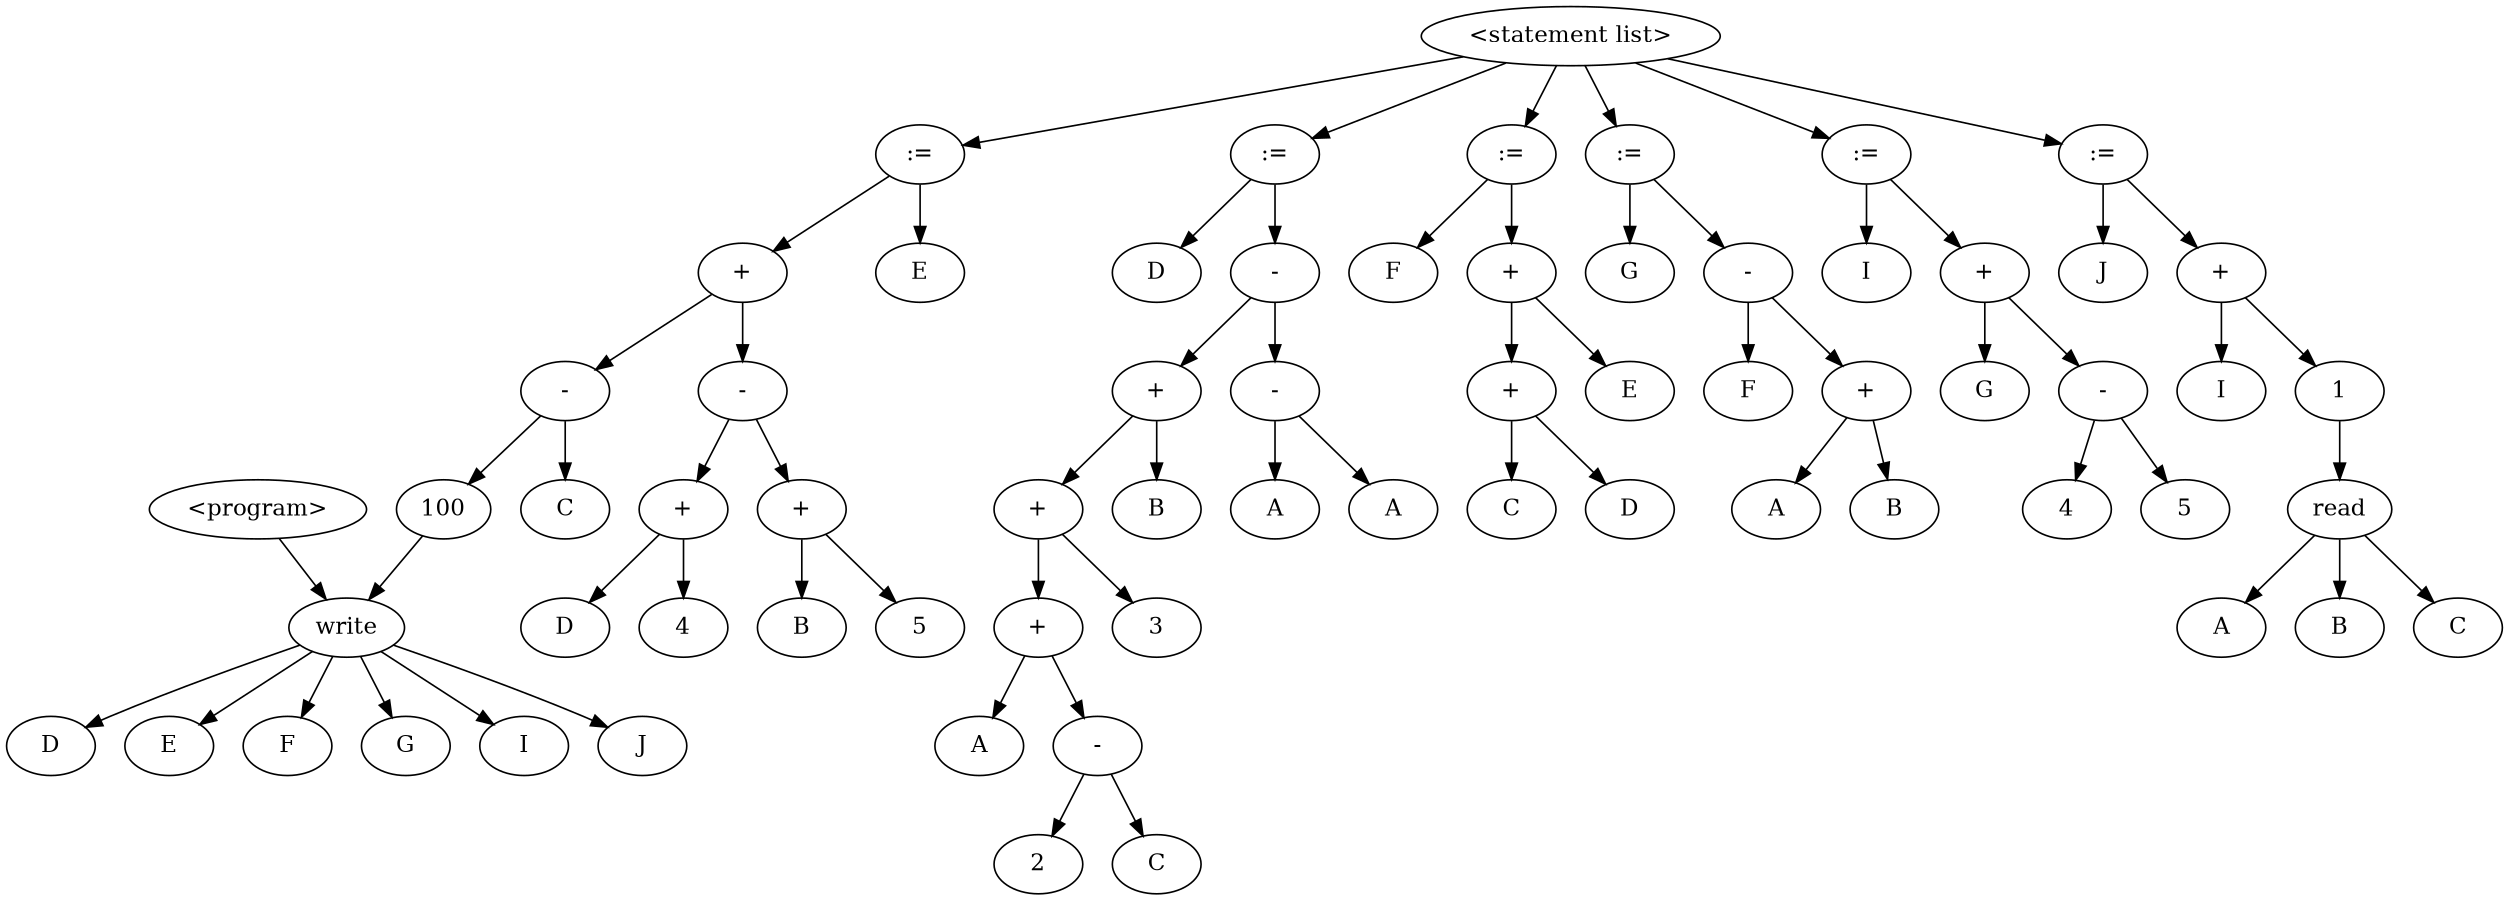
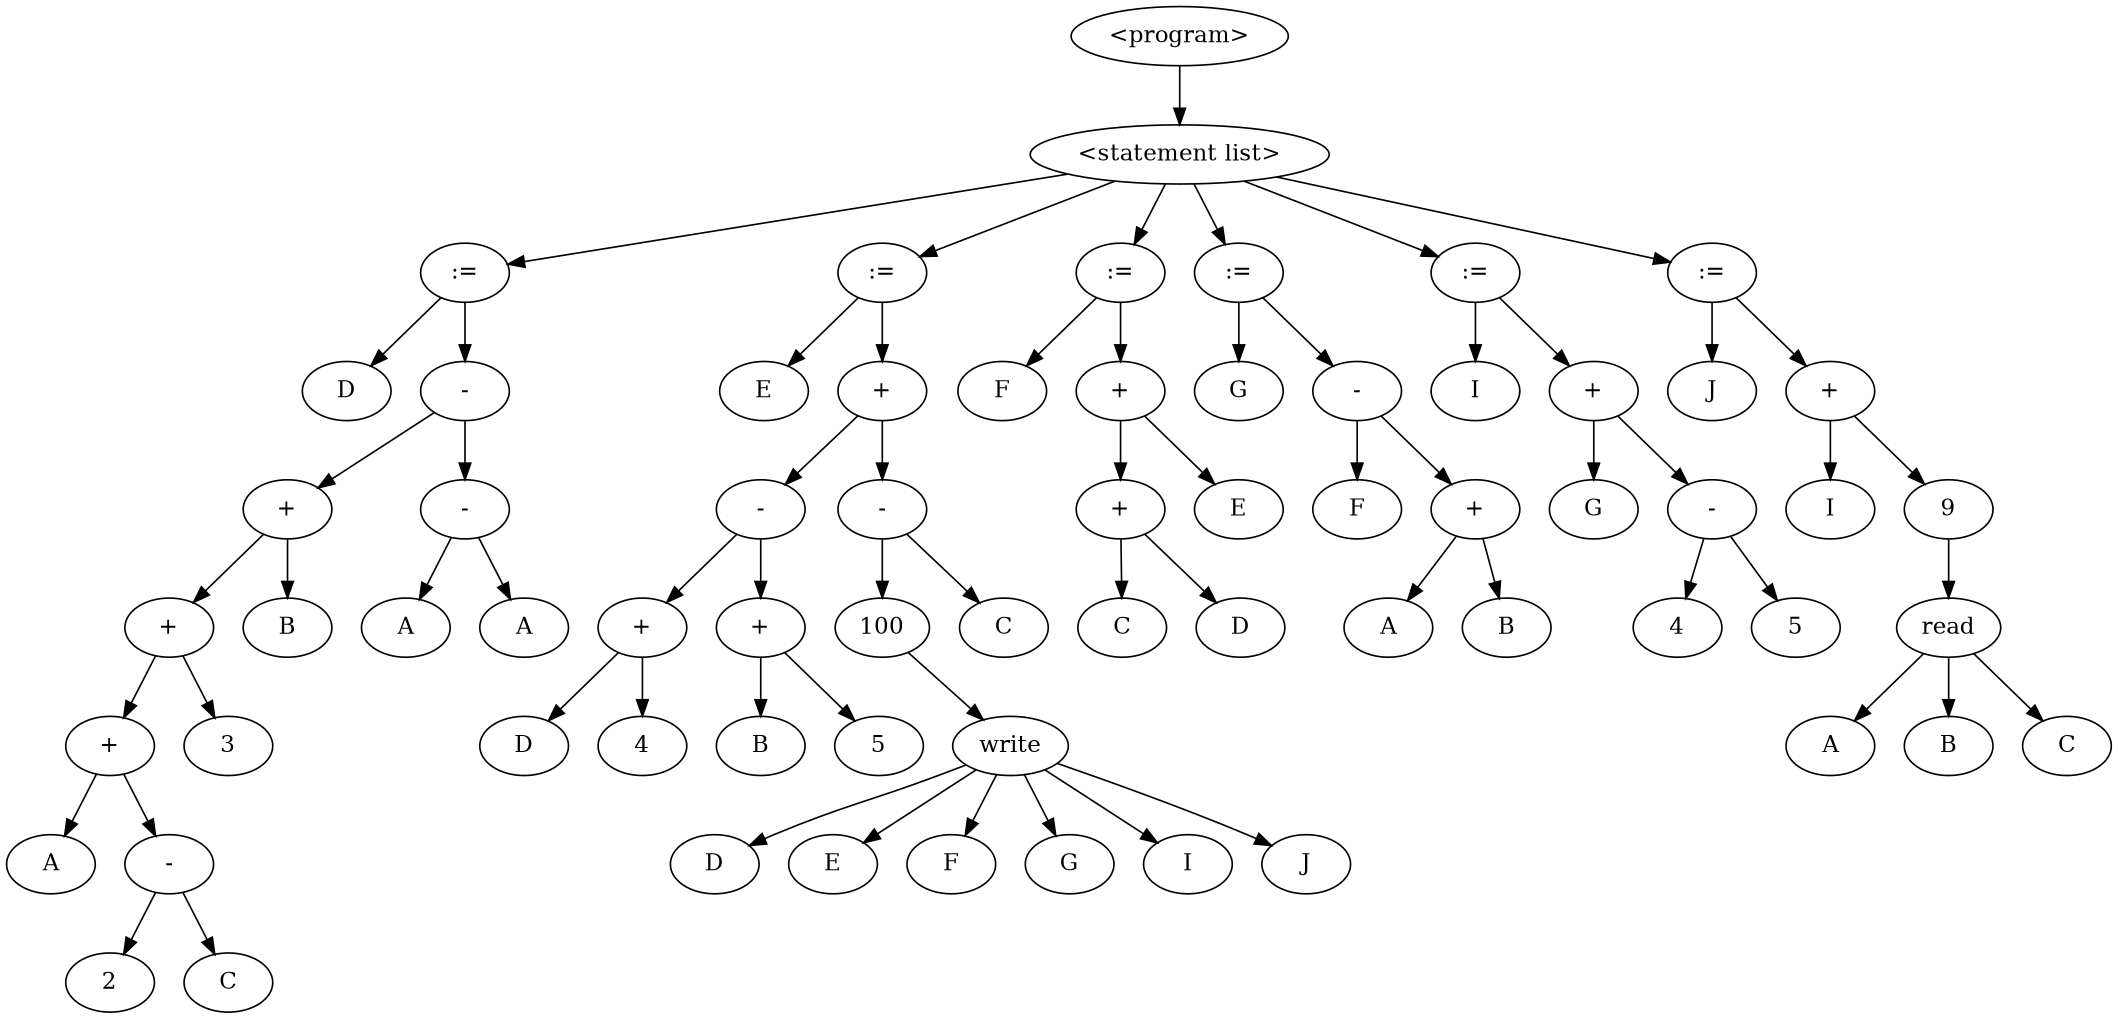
node "1": label "1" -> "9"
edge "<program>" -> "write": now "<program>" -> "<statement list>"
